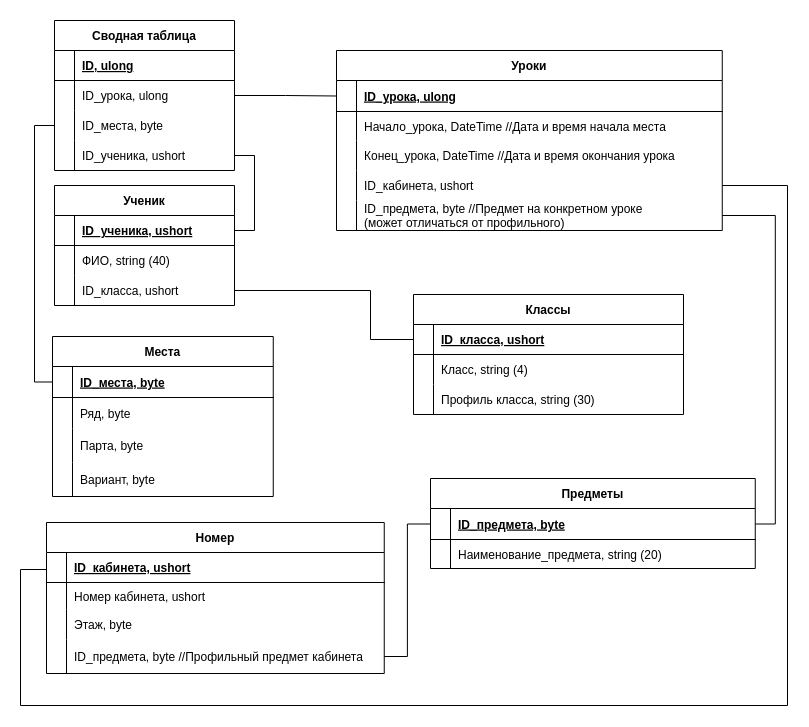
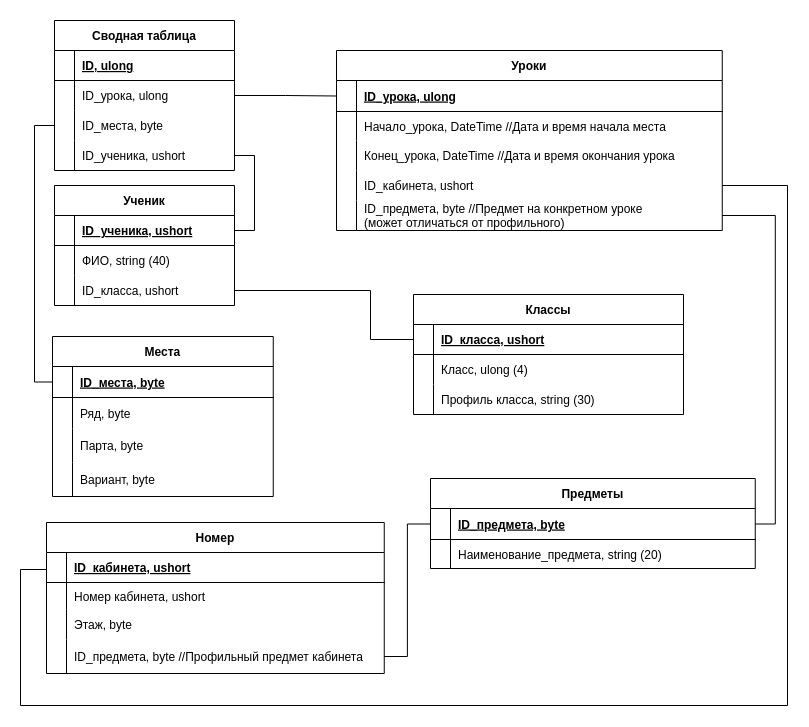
node "Класс, string (4)": label "Класс, string (4)" -> "Класс, ulong (4)"
